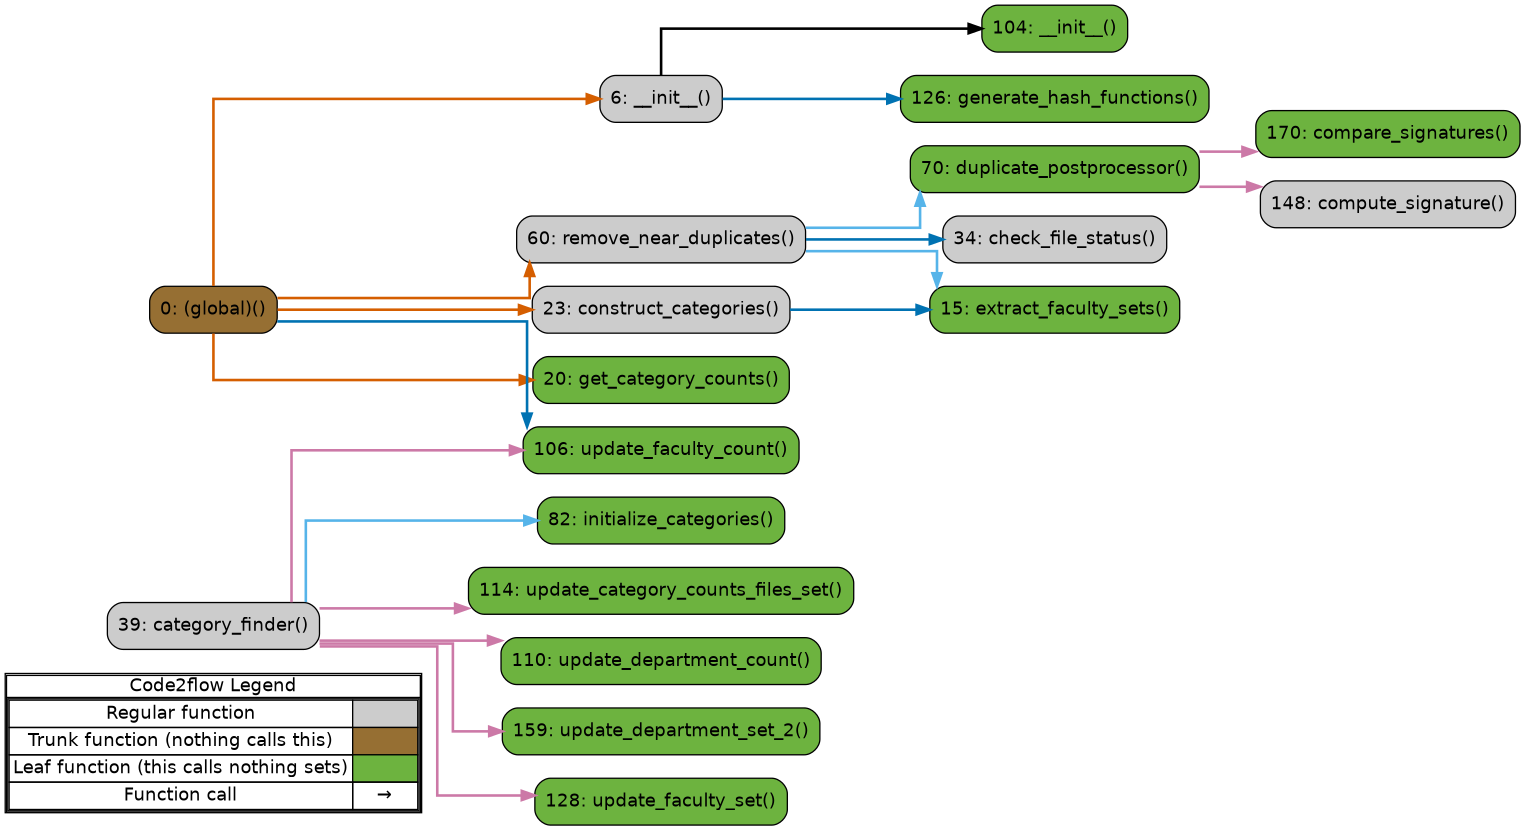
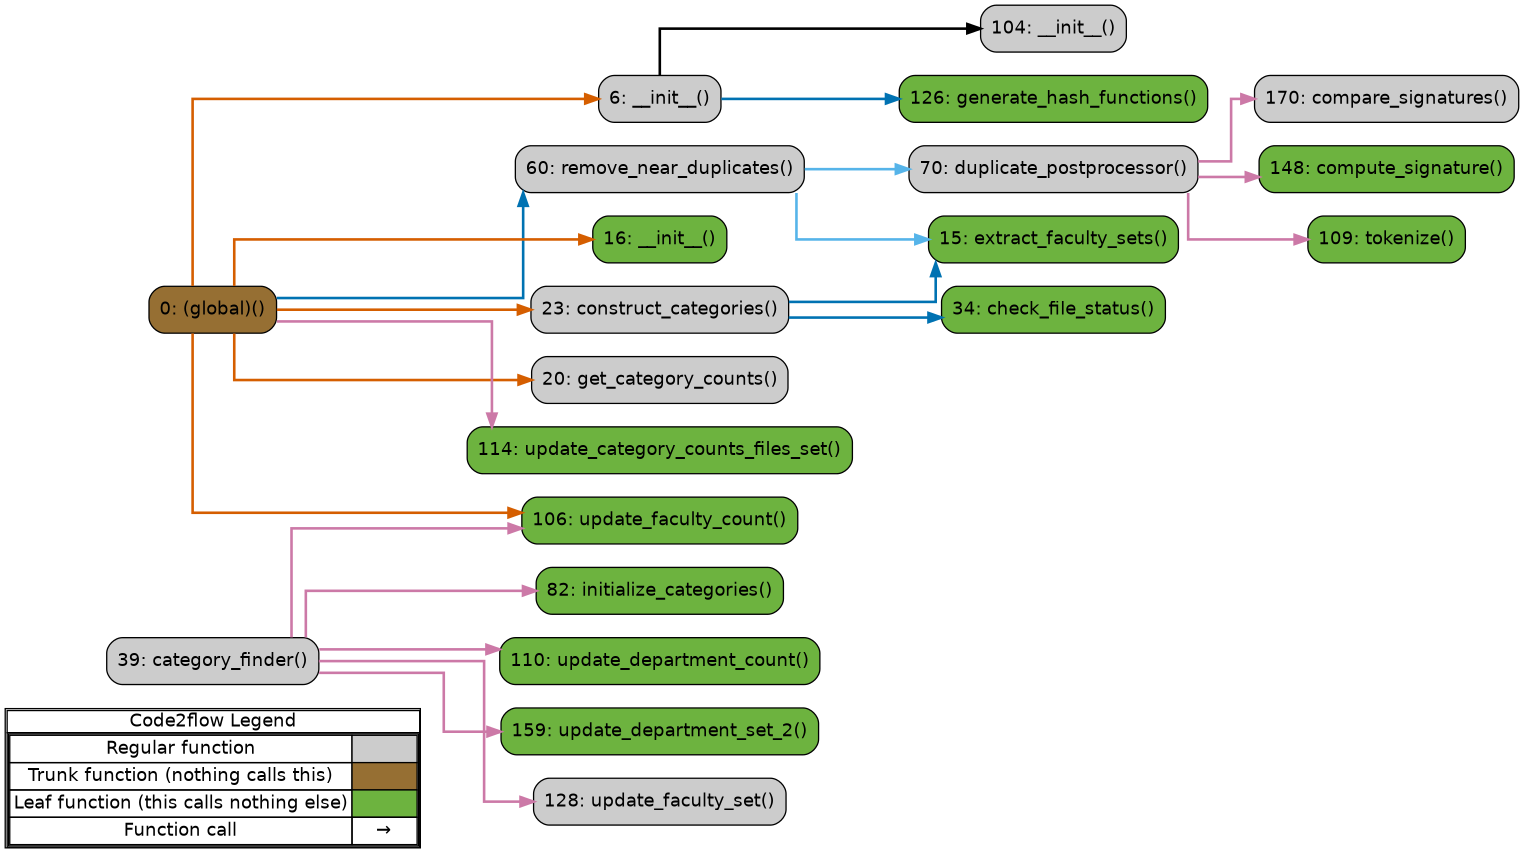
node "104: __init__()": fillcolor #6db33f -> #cccccc
node "170: compare_signatures()": fillcolor #6db33f -> #cccccc
node "70: duplicate_postprocessor()": fillcolor #6db33f -> #cccccc
node "148: compute_signature()": fillcolor #cccccc -> #6db33f
node "16: __init__()": added
edge "60: remove_near_duplicates()" -> "34: check_file_status()": now "23: construct_categories()" -> "34: check_file_status()"
node "34: check_file_status()": fillcolor #cccccc -> #6db33f
node "109: tokenize()": added
edge "0: (global)()" -> "60: remove_near_duplicates()": color #d55e00 -> #0072b2
edge "0: (global)()" -> "106: update_faculty_count()": color #0072b2 -> #d55e00
node "20: get_category_counts()": fillcolor #6db33f -> #cccccc
edge "39: category_finder()" -> "82: initialize_categories()": color #56b4e9 -> #cc79a7
edge "39: category_finder()" -> "114: update_category_counts_files_set()": now "0: (global)()" -> "114: update_category_counts_files_set()"
node "Code2flow Legend": text "Leaf function (this calls nothing sets)" -> "Leaf function (this calls nothing else)"
node "128: update_faculty_set()": fillcolor #6db33f -> #cccccc
